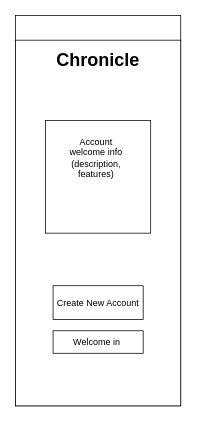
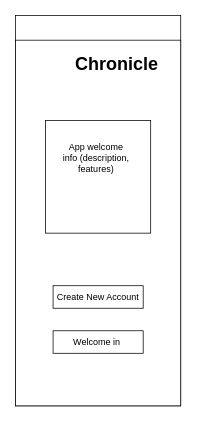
node "Chronicle": moved (98, 60) -> (117, 64)
node "Account welcome info (description, features)": label "Account welcome info (description, features)" -> "App welcome info (description, features)"
node "Create New Account": size 90x34 -> 90x23
